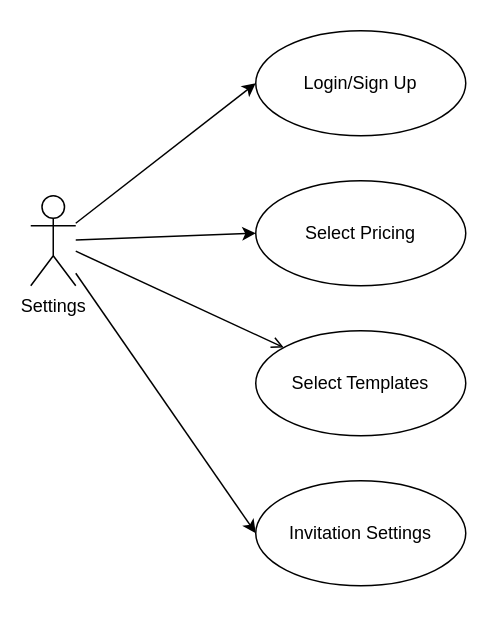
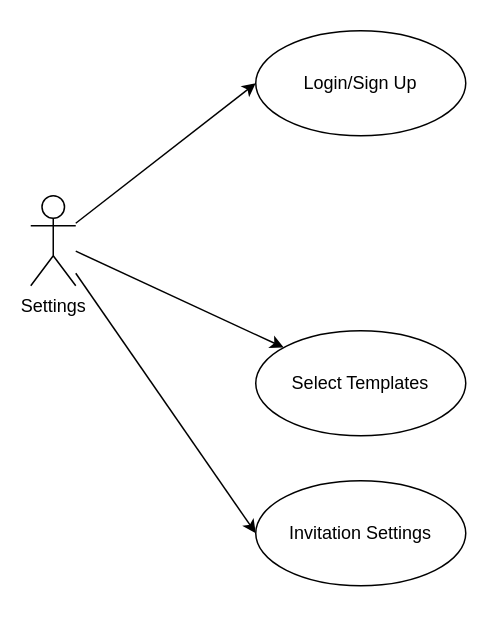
node "Select Pricing": removed
edge "Settings" -> "Select Pricing": removed
edge "Settings" -> "Select Templates": arrowhead open -> classic
